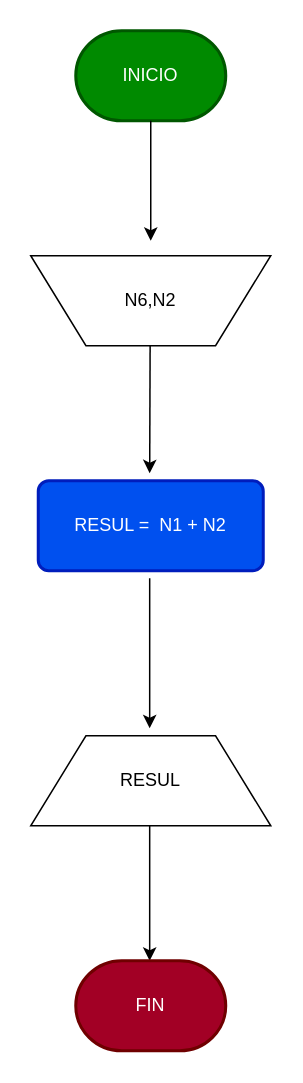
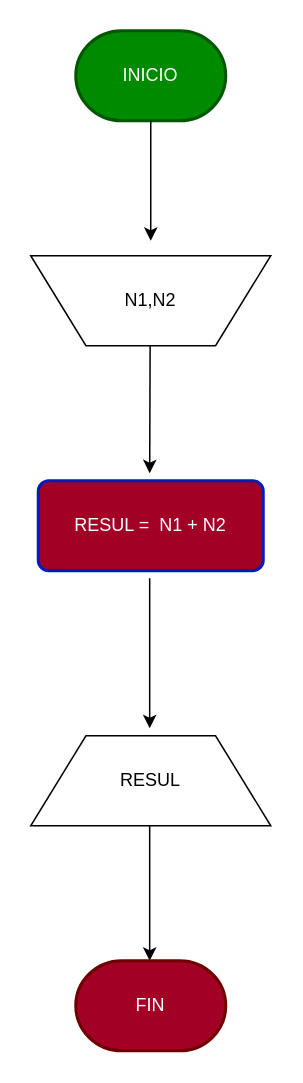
node "N6,N2": label "N6,N2" -> "N1,N2"
node "RESUL = N1 + N2": fillcolor #0050ef -> #a20025
